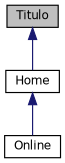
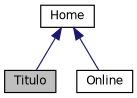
edge "Home" -> "Titulo": reversed
